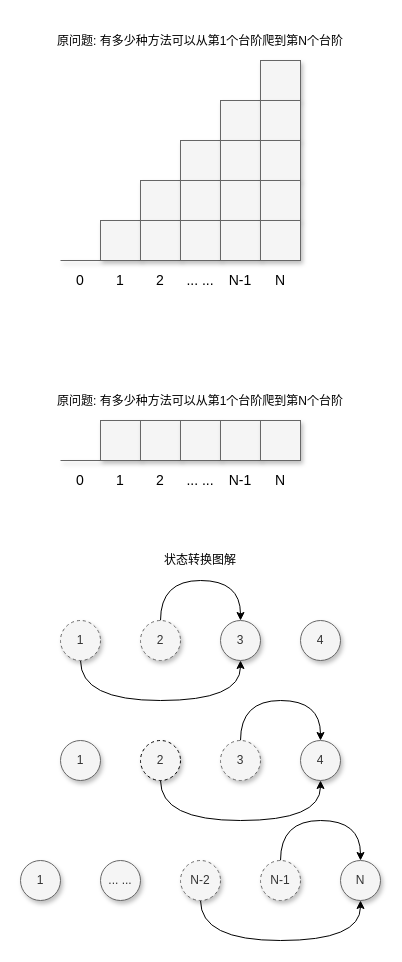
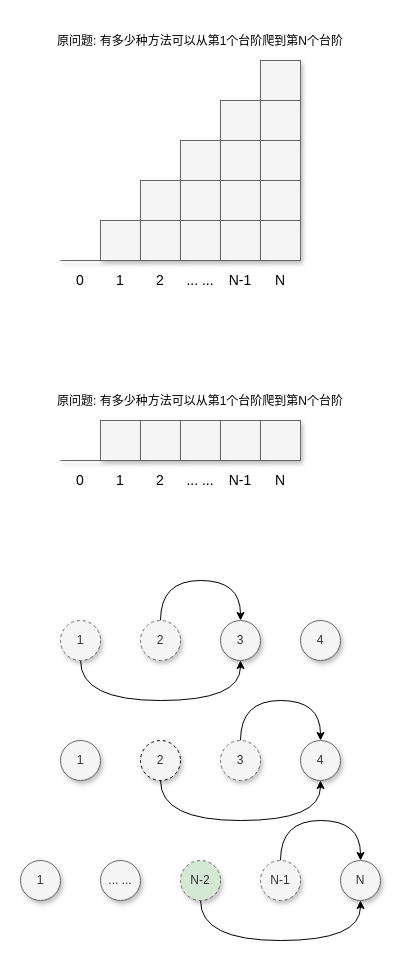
node "状态转换图解": removed
node "N-2": fillcolor #f5f5f5 -> #d5e8d4
